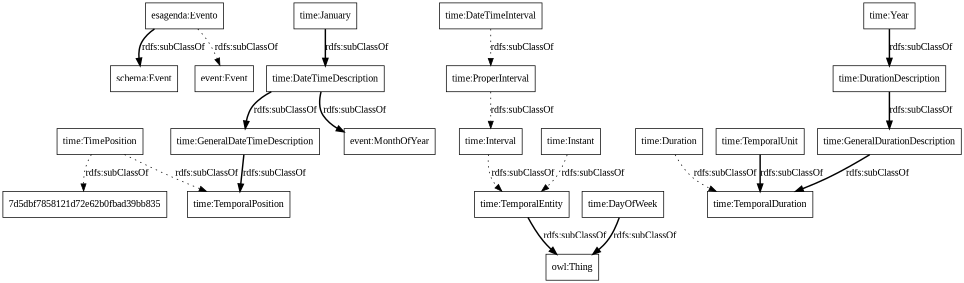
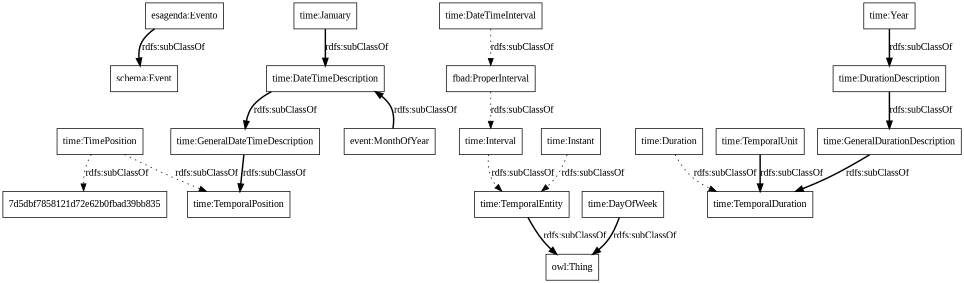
node "event:Event": removed
node "time:ProperInterval": label "time:ProperInterval" -> "fbad:ProperInterval"
edge "time:DateTimeDescription" -> "event:MonthOfYear": reversed
